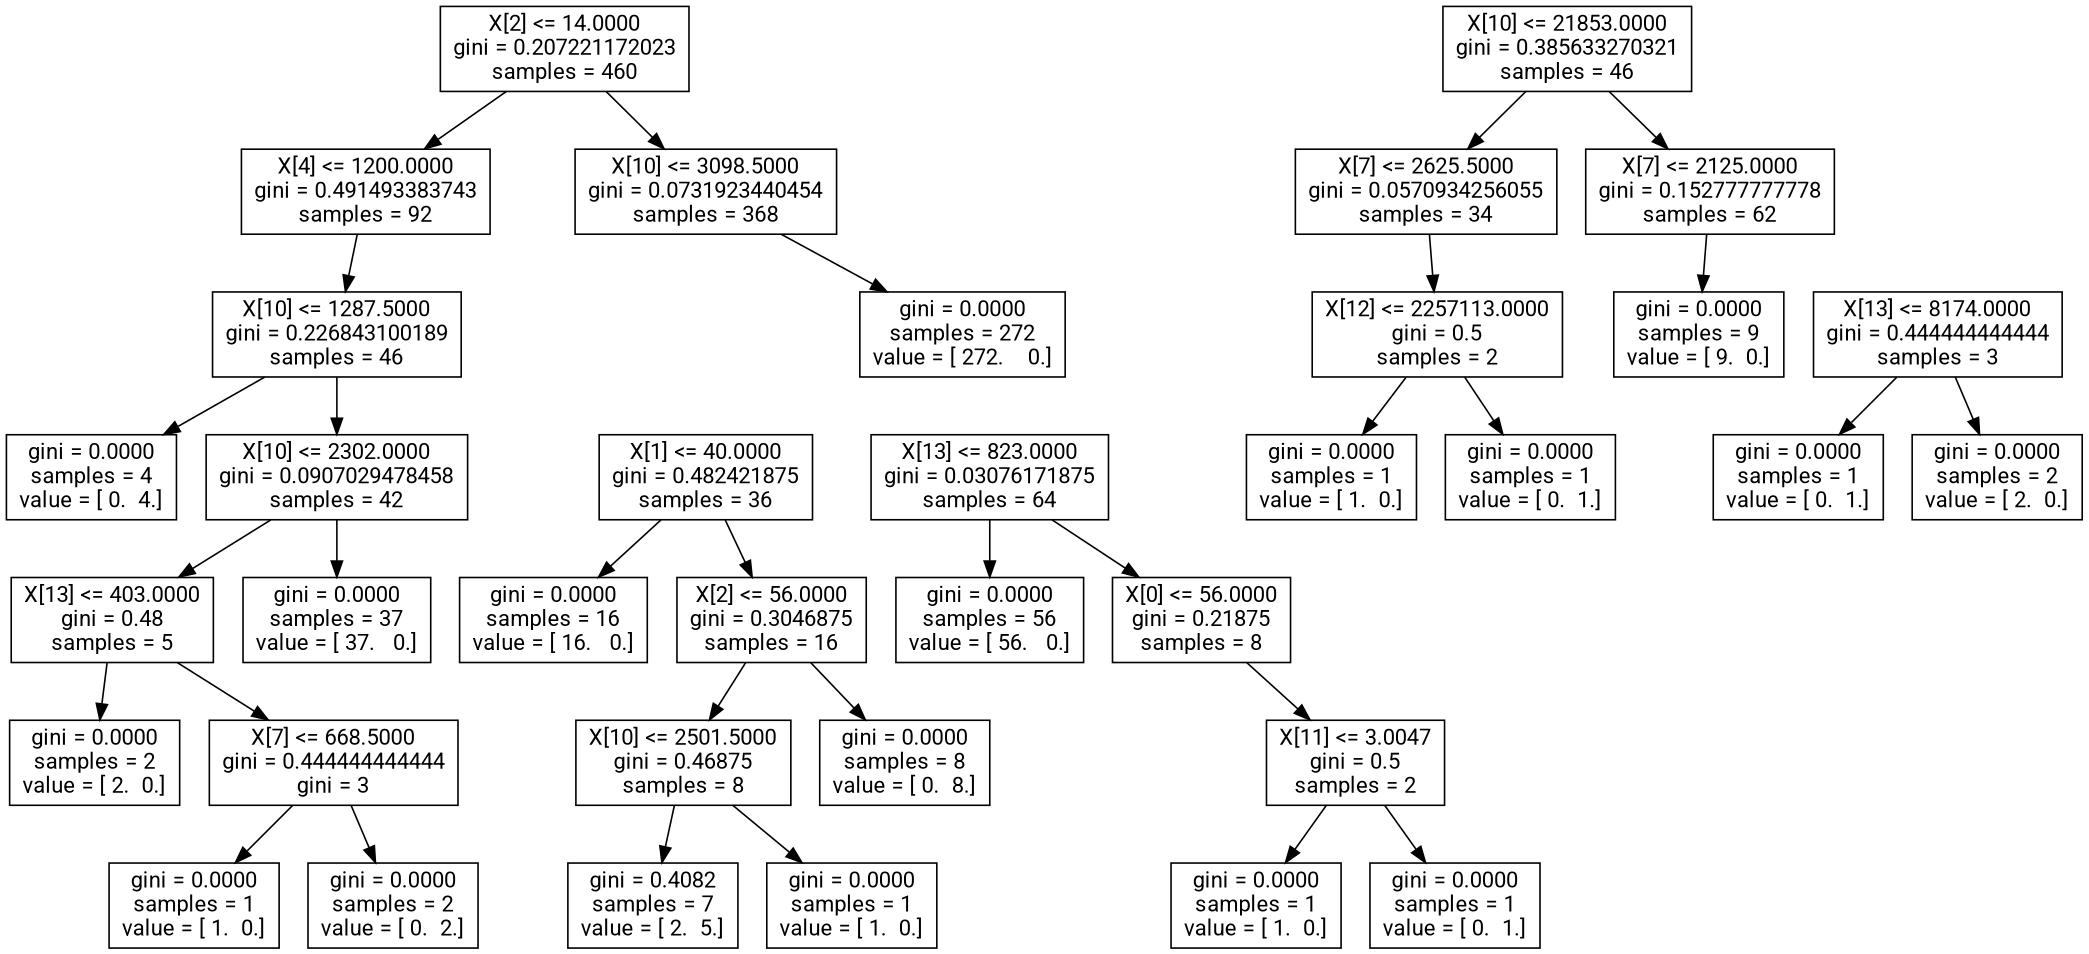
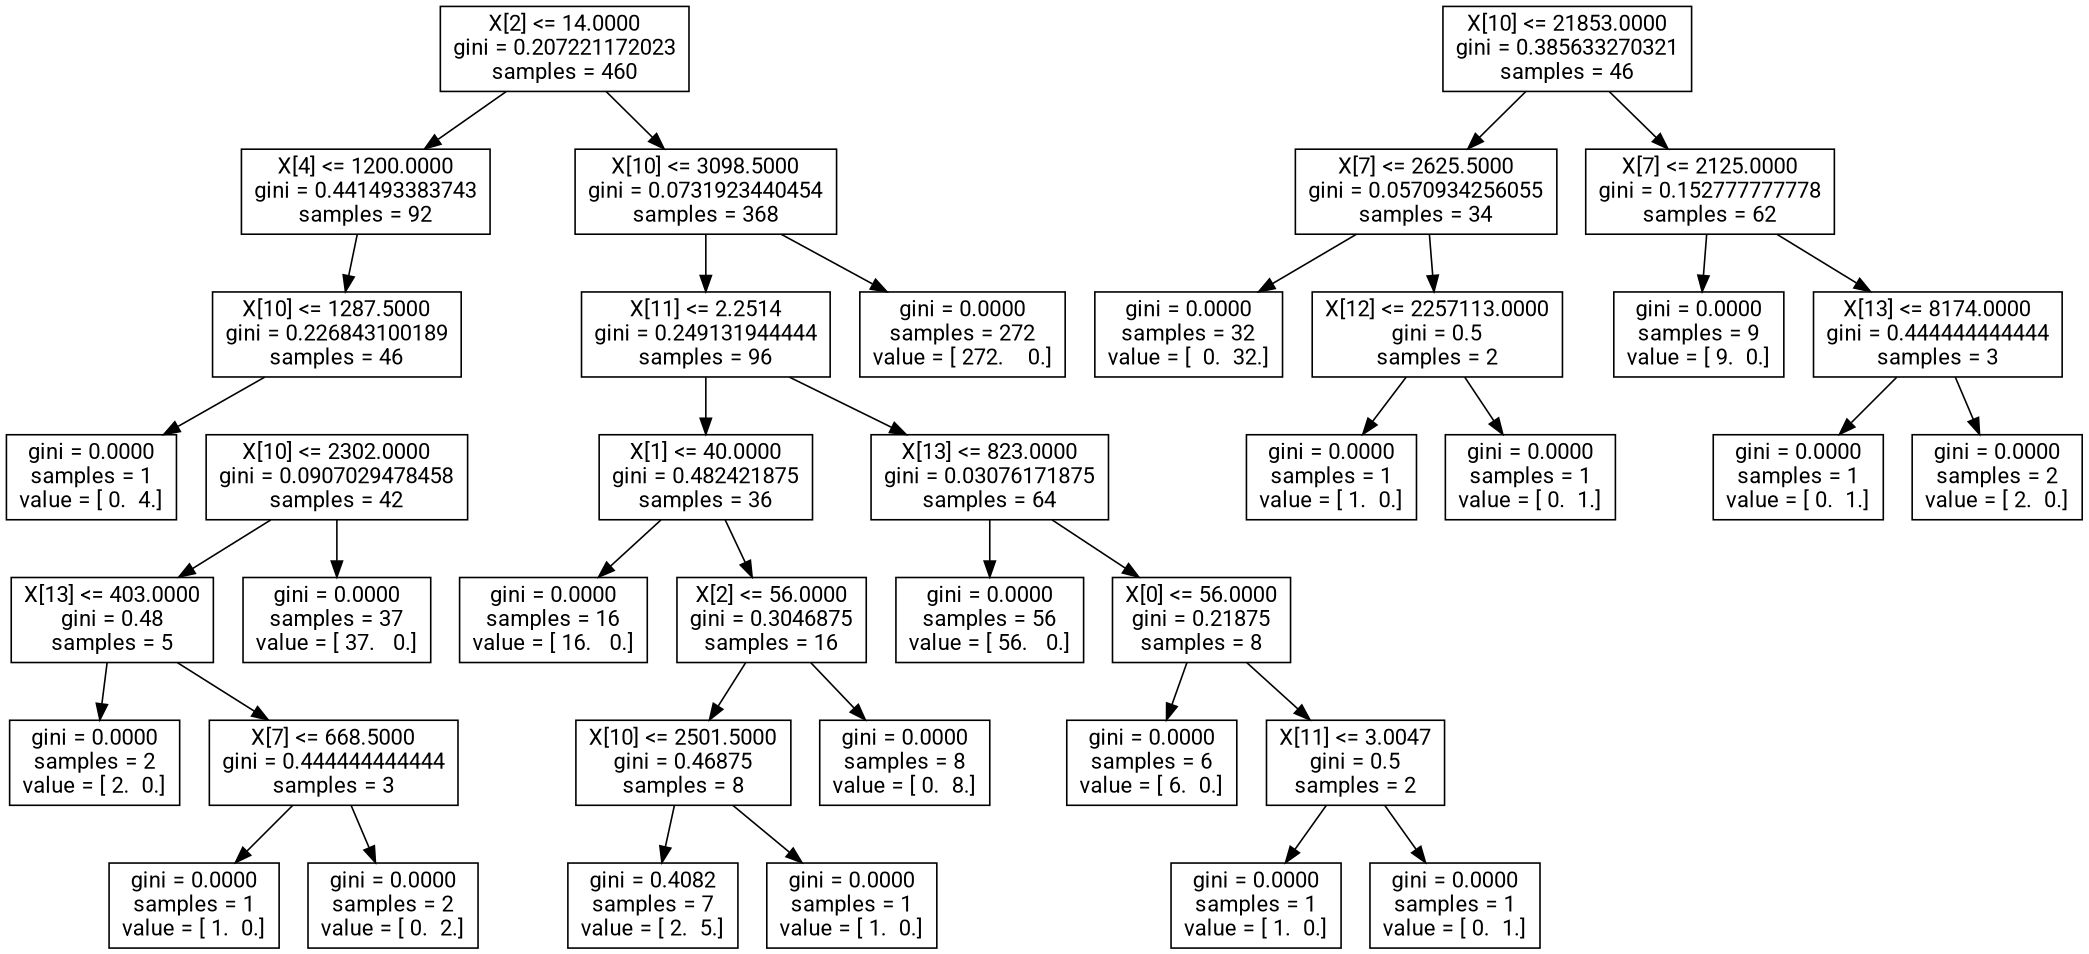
node "X[4] <= 1200.0000 gini = 0.491493383743 samples = 92": label "X[4] <= 1200.0000 gini = 0.491493383743 samples = 92" -> "X[4] <= 1200.0000 gini = 0.441493383743 samples = 92"
edge "X[7] <= 2125.0000 gini = 0.152777777778 samples = 62" -> "X[13] <= 8174.0000 gini = 0.444444444444 samples = 3": added
node "X[11] <= 2.2514 gini = 0.249131944444 samples = 96": added
node "gini = 0.0000 samples = 32 value = [  0.  32.]": added
edge "X[10] <= 1287.5000 gini = 0.226843100189 samples = 46" -> "X[10] <= 2302.0000 gini = 0.0907029478458 samples = 42": removed
node "gini = 0.0000 samples = 4 value = [ 0.  4.]": label "gini = 0.0000 samples = 4 value = [ 0.  4.]" -> "gini = 0.0000 samples = 1 value = [ 0.  4.]"
node "X[7] <= 668.5000 gini = 0.444444444444 gini = 3": label "X[7] <= 668.5000 gini = 0.444444444444 gini = 3" -> "X[7] <= 668.5000 gini = 0.444444444444 samples = 3"
node "gini = 0.0000 samples = 6 value = [ 6.  0.]": added
